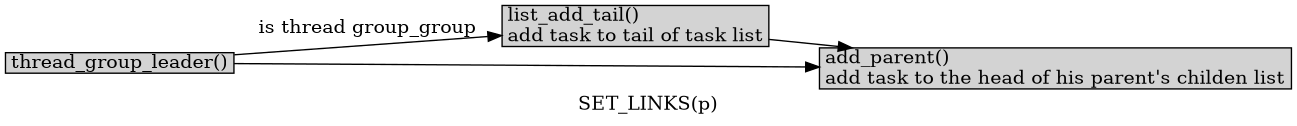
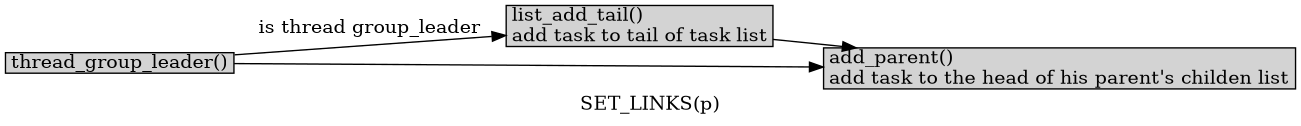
edge "thread_group_leader()" -> "list_add_tail() add task to tail of task list": label "is thread group_group" -> "is thread group_leader"
